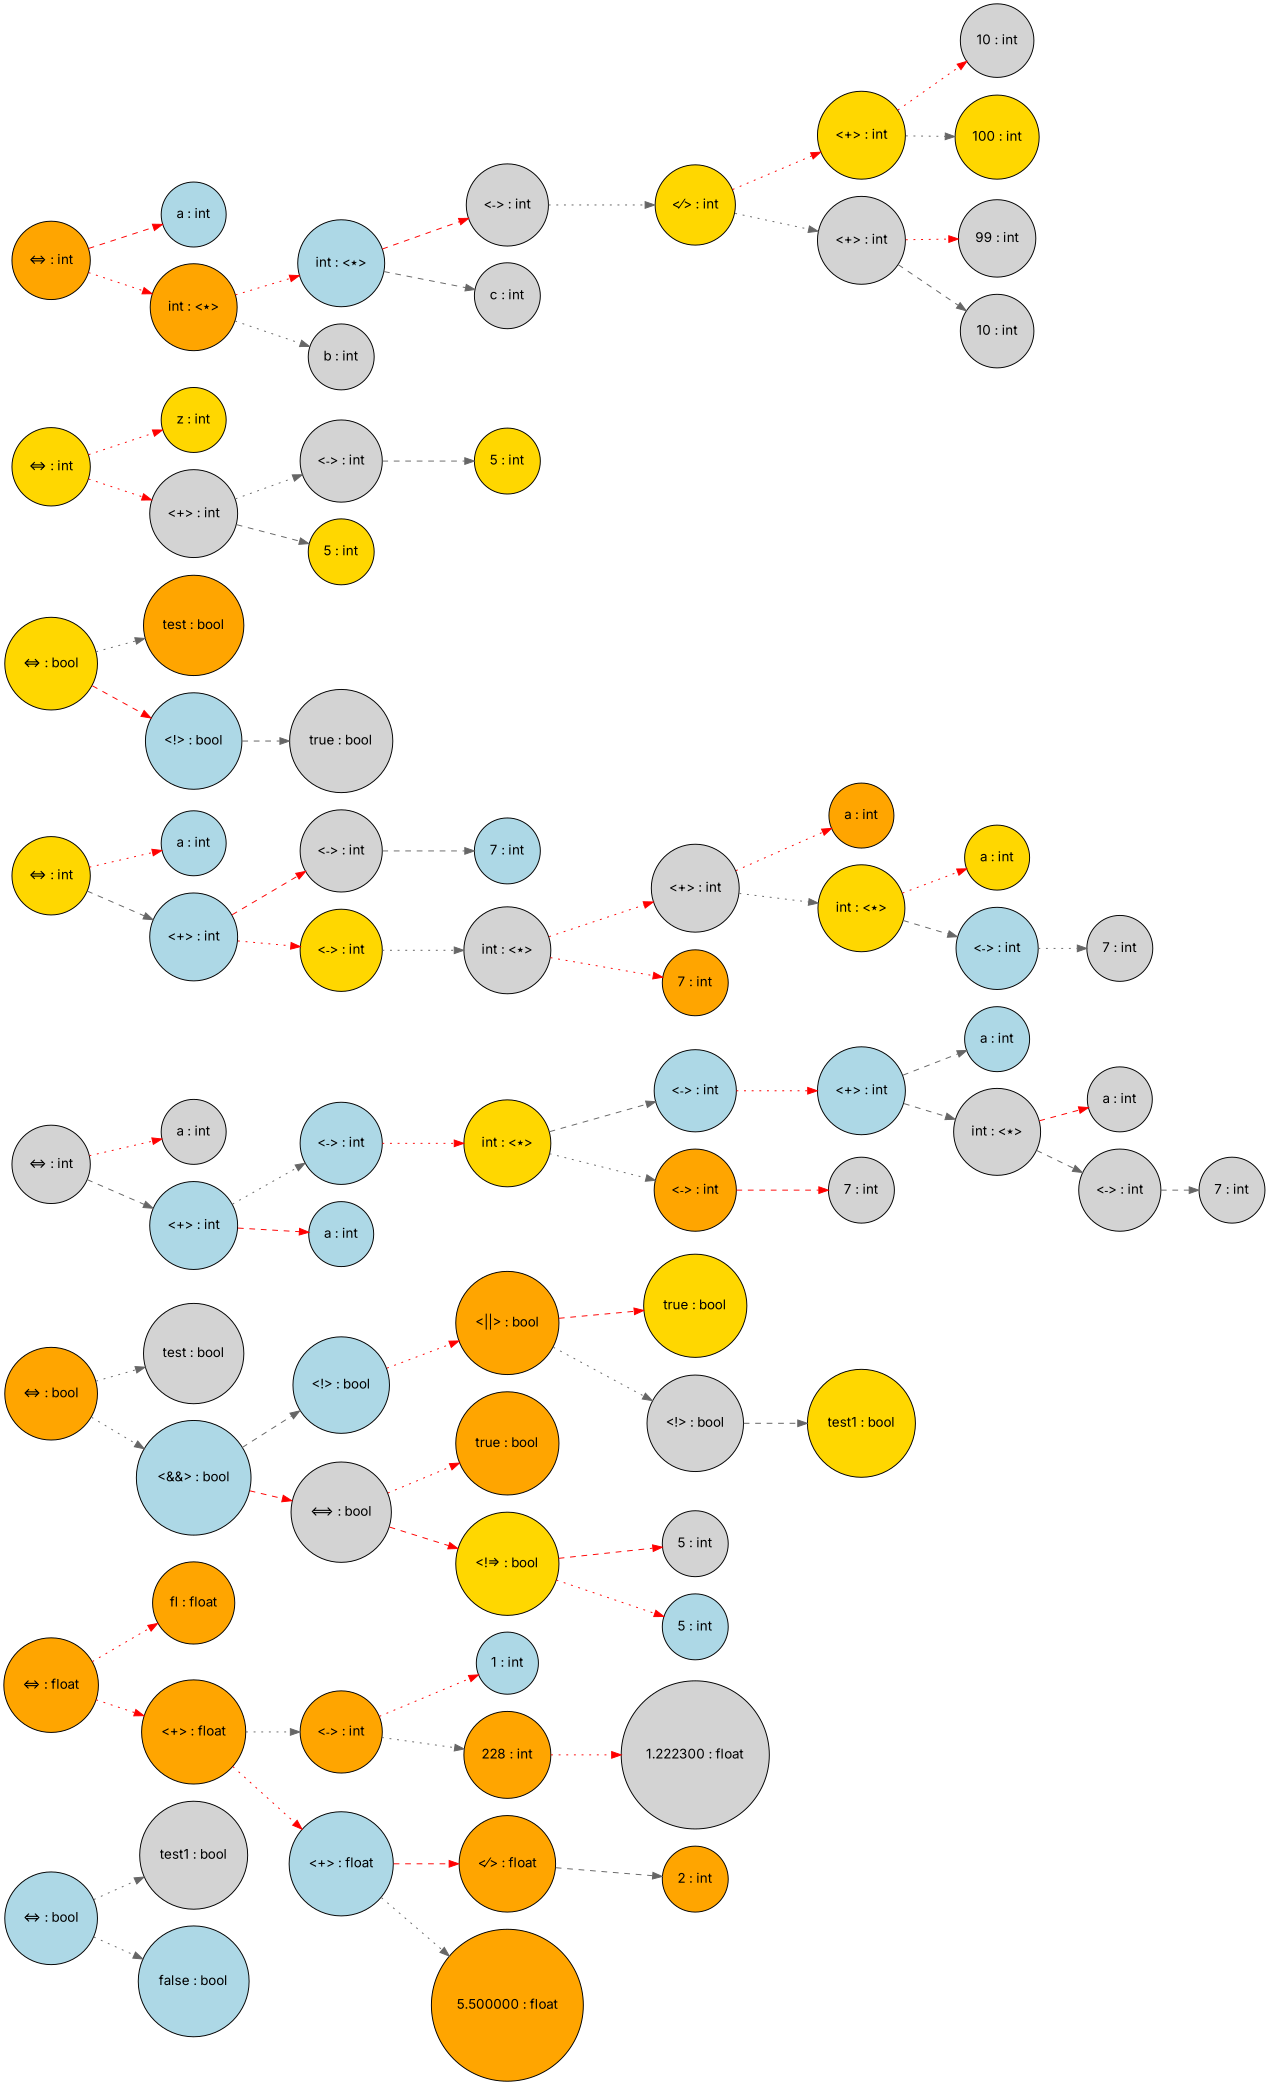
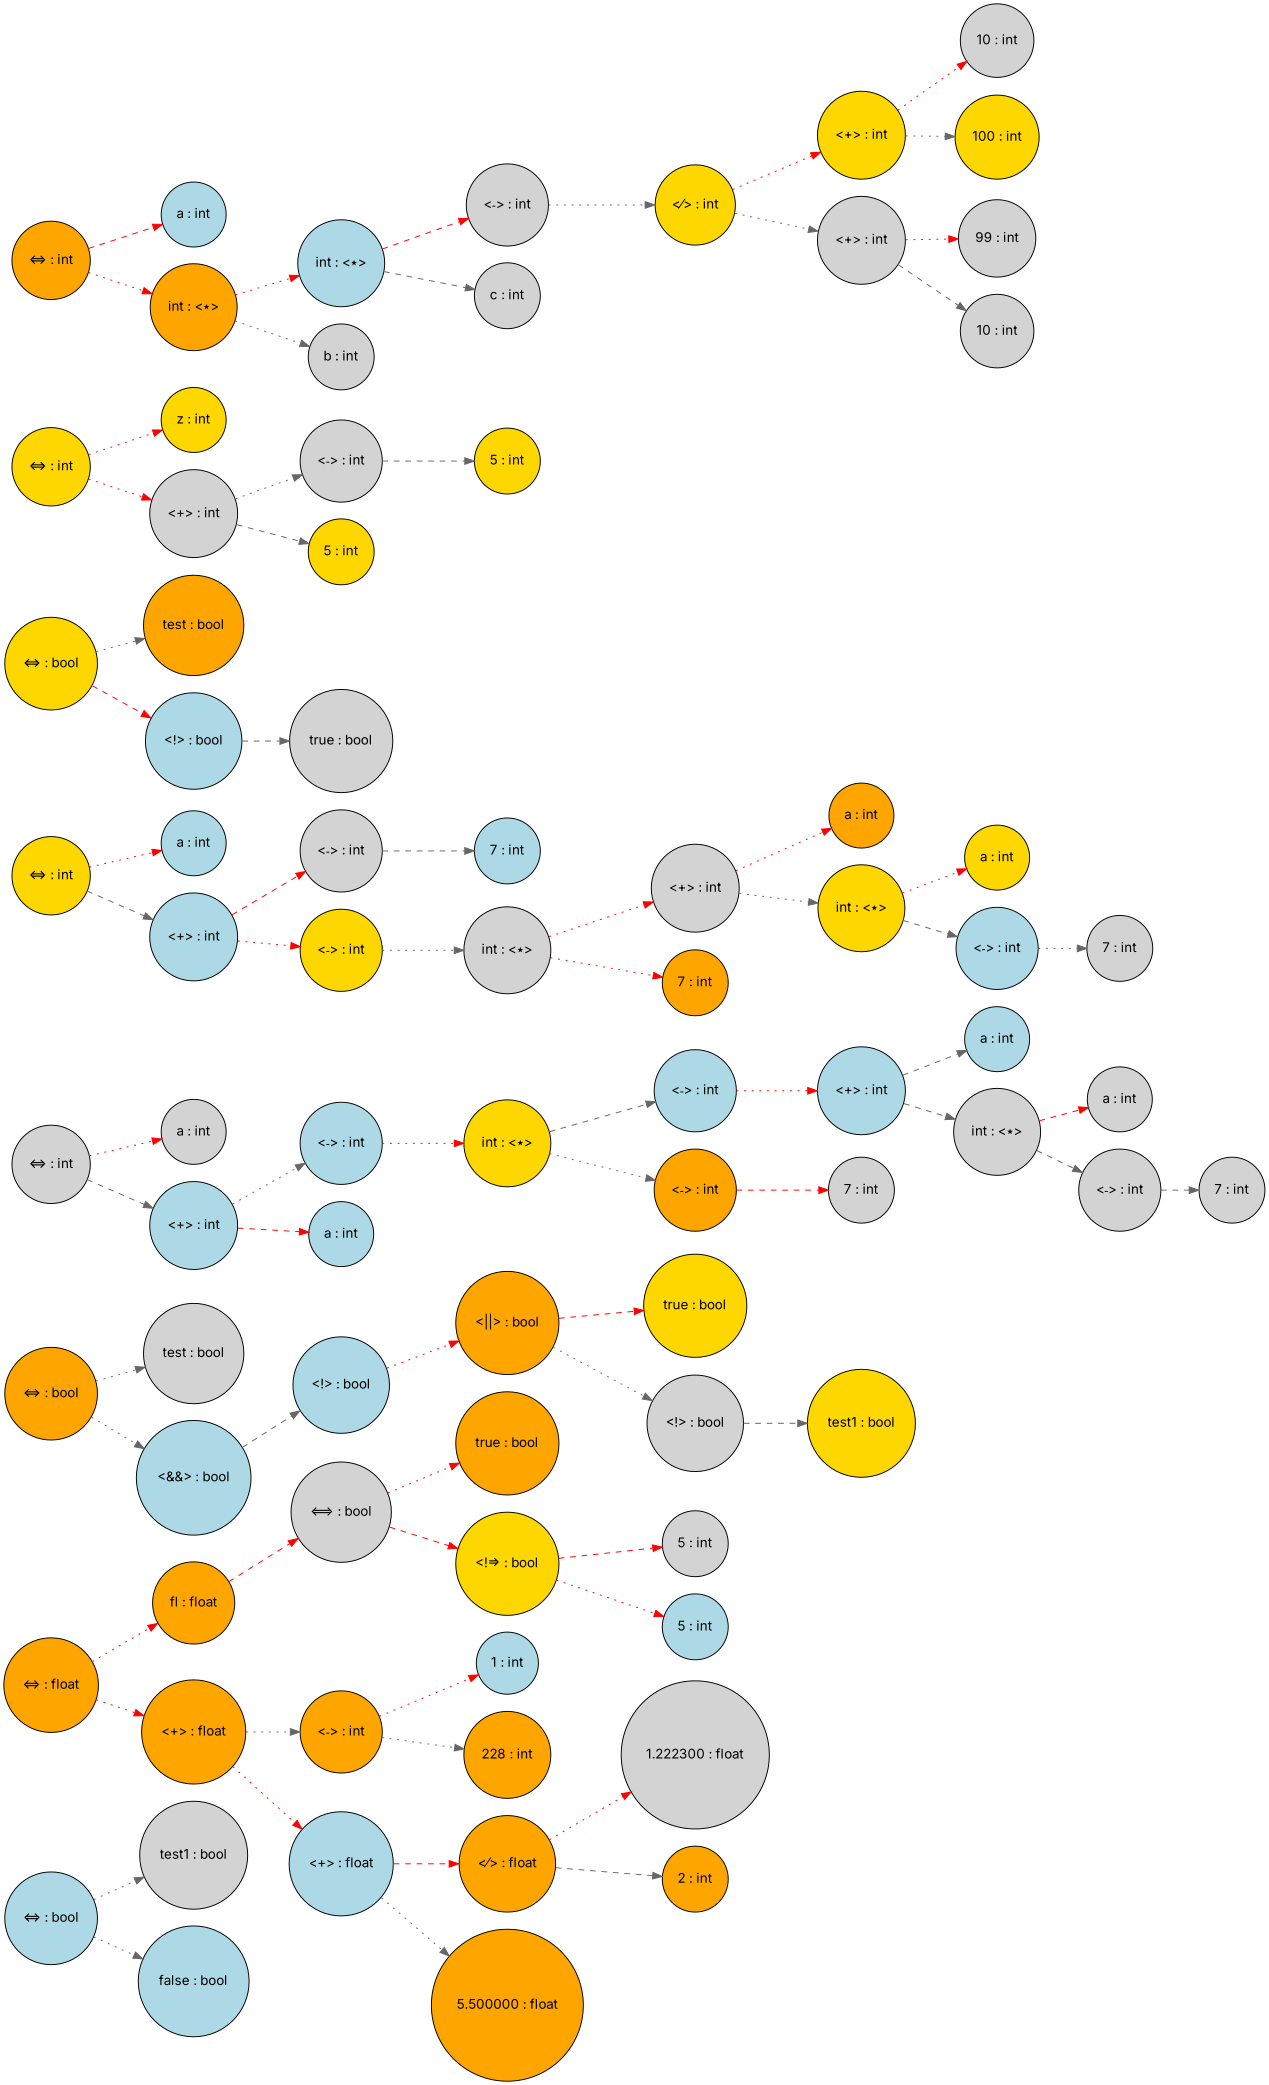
edge "<&&> : bool" -> "<==> : bool": now "fl : float" -> "<==> : bool"
edge "228 : int" -> "1.222300 : float": now "<⁄> : float" -> "1.222300 : float"
